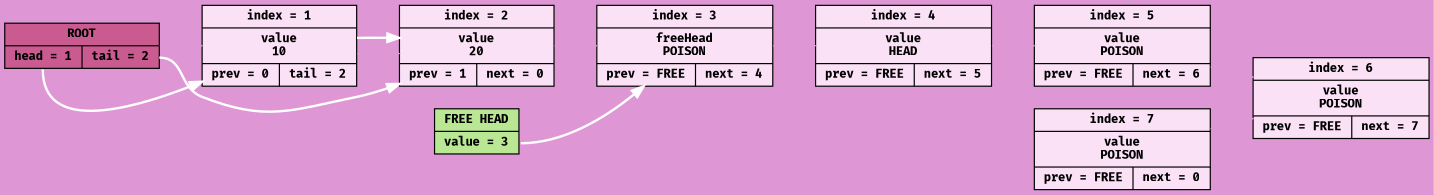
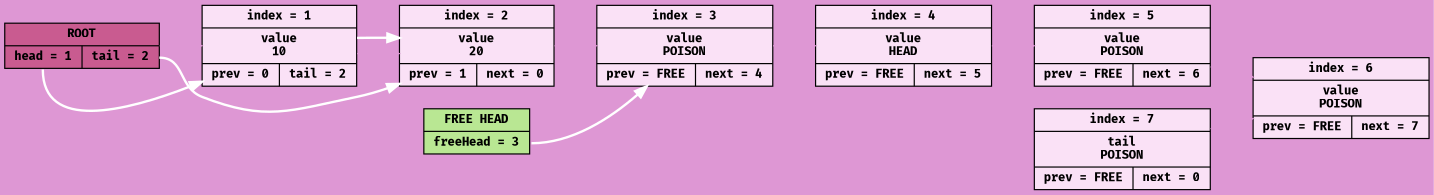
node "index = 3": text "freeHead" -> "value"
node "FREE HEAD": text "value = 3" -> "freeHead = 3"
node "index = 7": text "value" -> "tail"
